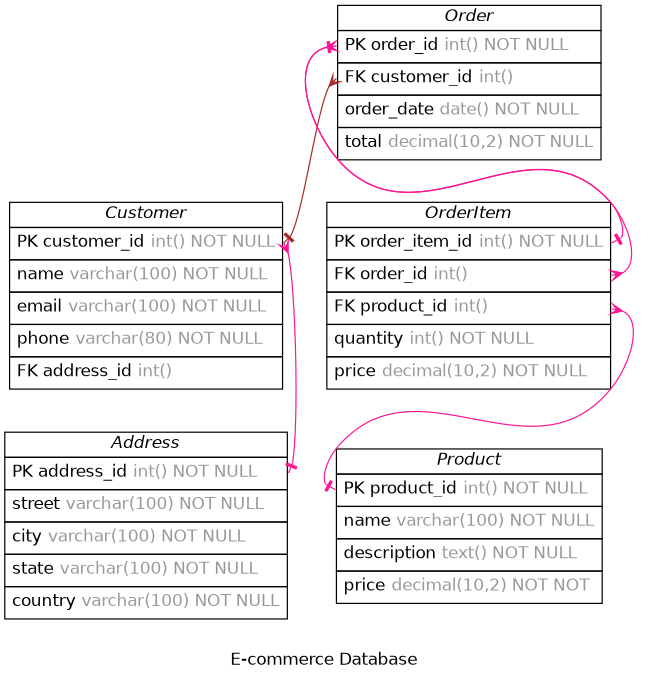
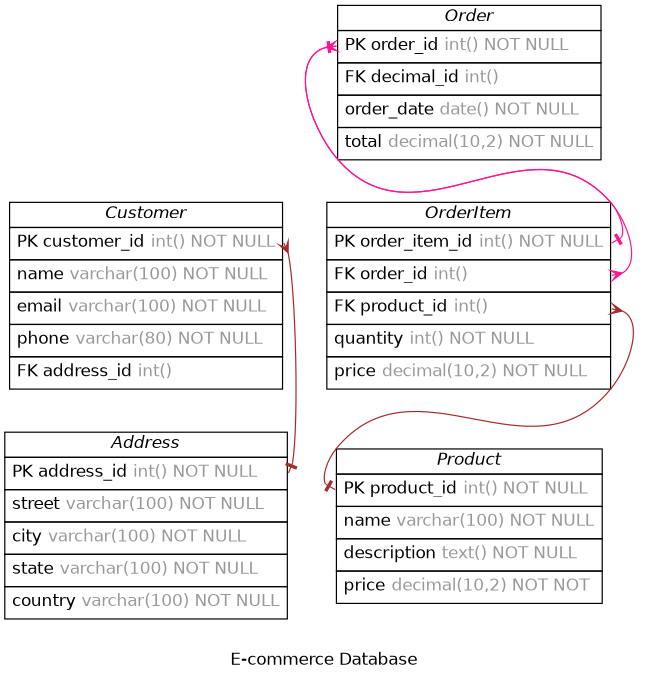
node "Order": text "FK customer_id" -> "FK decimal_id"
edge "Order" -- "Customer": removed
edge "Customer" -- "Address": color deeppink -> brown
edge "OrderItem" -- "Product": color deeppink -> brown
